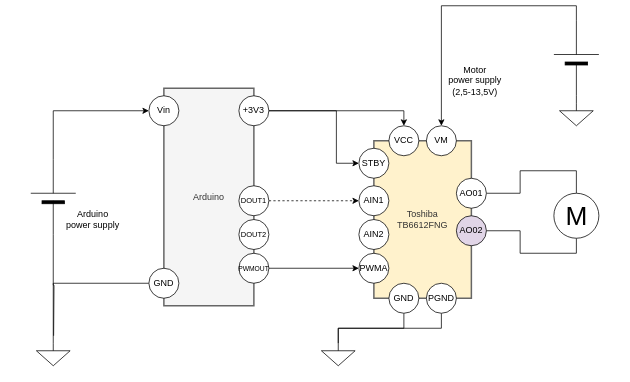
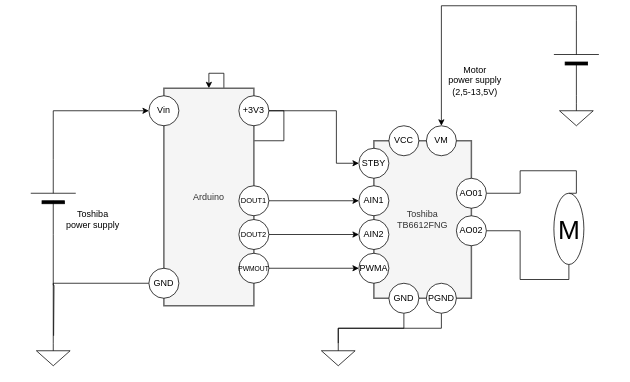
edge "+3V3" -> "VCC": now "+3V3" -> "Arduino"
edge "DOUT1" -> "AIN1": style dashed -> solid
node "M": size 45x45 -> 30x71
node "Arduino power supply": label "Arduino power supply" -> "Toshiba power supply"
node "Toshiba TB6612FNG": fillcolor #fff2cc -> #f5f5f5
node "AO02": fillcolor #e1d5e7 -> #ffffff
edge "DOUT2" -> "AIN2": added
